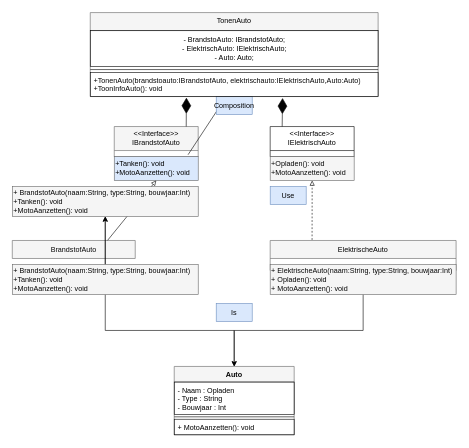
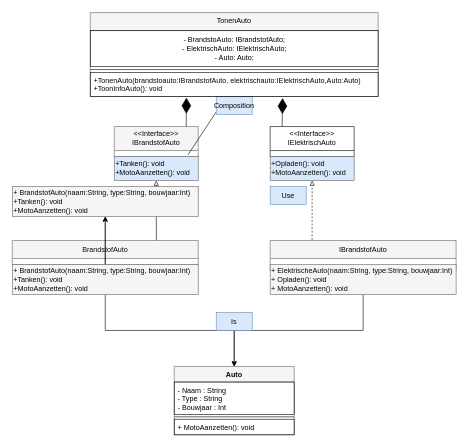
node "+Opladen(): void +MotoAanzetten(): void": fillcolor #f5f5f5 -> #dae8fc
node "BrandstofAuto": size 123x18 -> 186x24
node "ElektrischeAuto": label "ElektrischeAuto" -> "IBrandstofAuto"
node "Is": moved (234, 312) -> (234, 321)
node "- Naam : Opladen- Type : String - Bouwjaar : Int": label "- Naam : Opladen- Type : String - Bouwjaar : Int" -> "- Naam : String- Type : String - Bouwjaar : Int"
